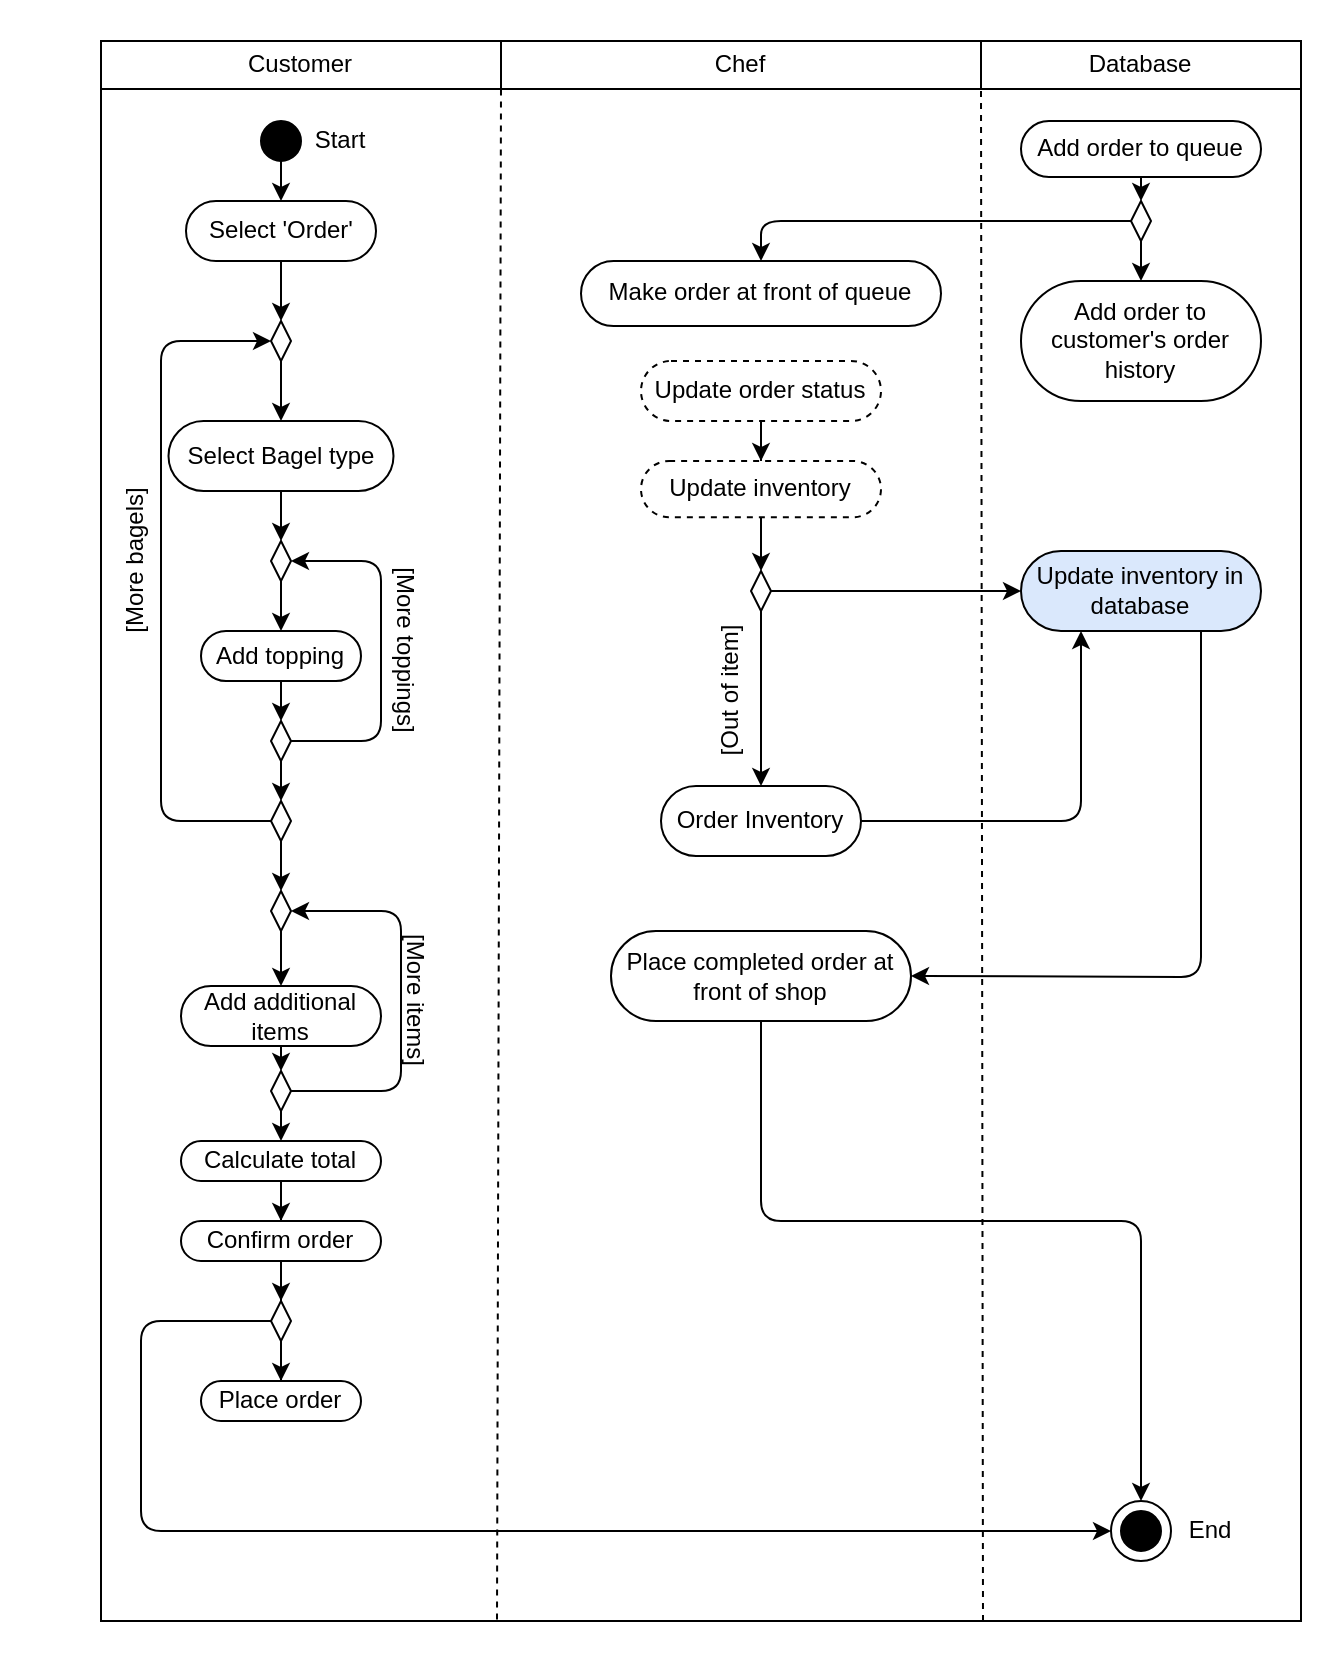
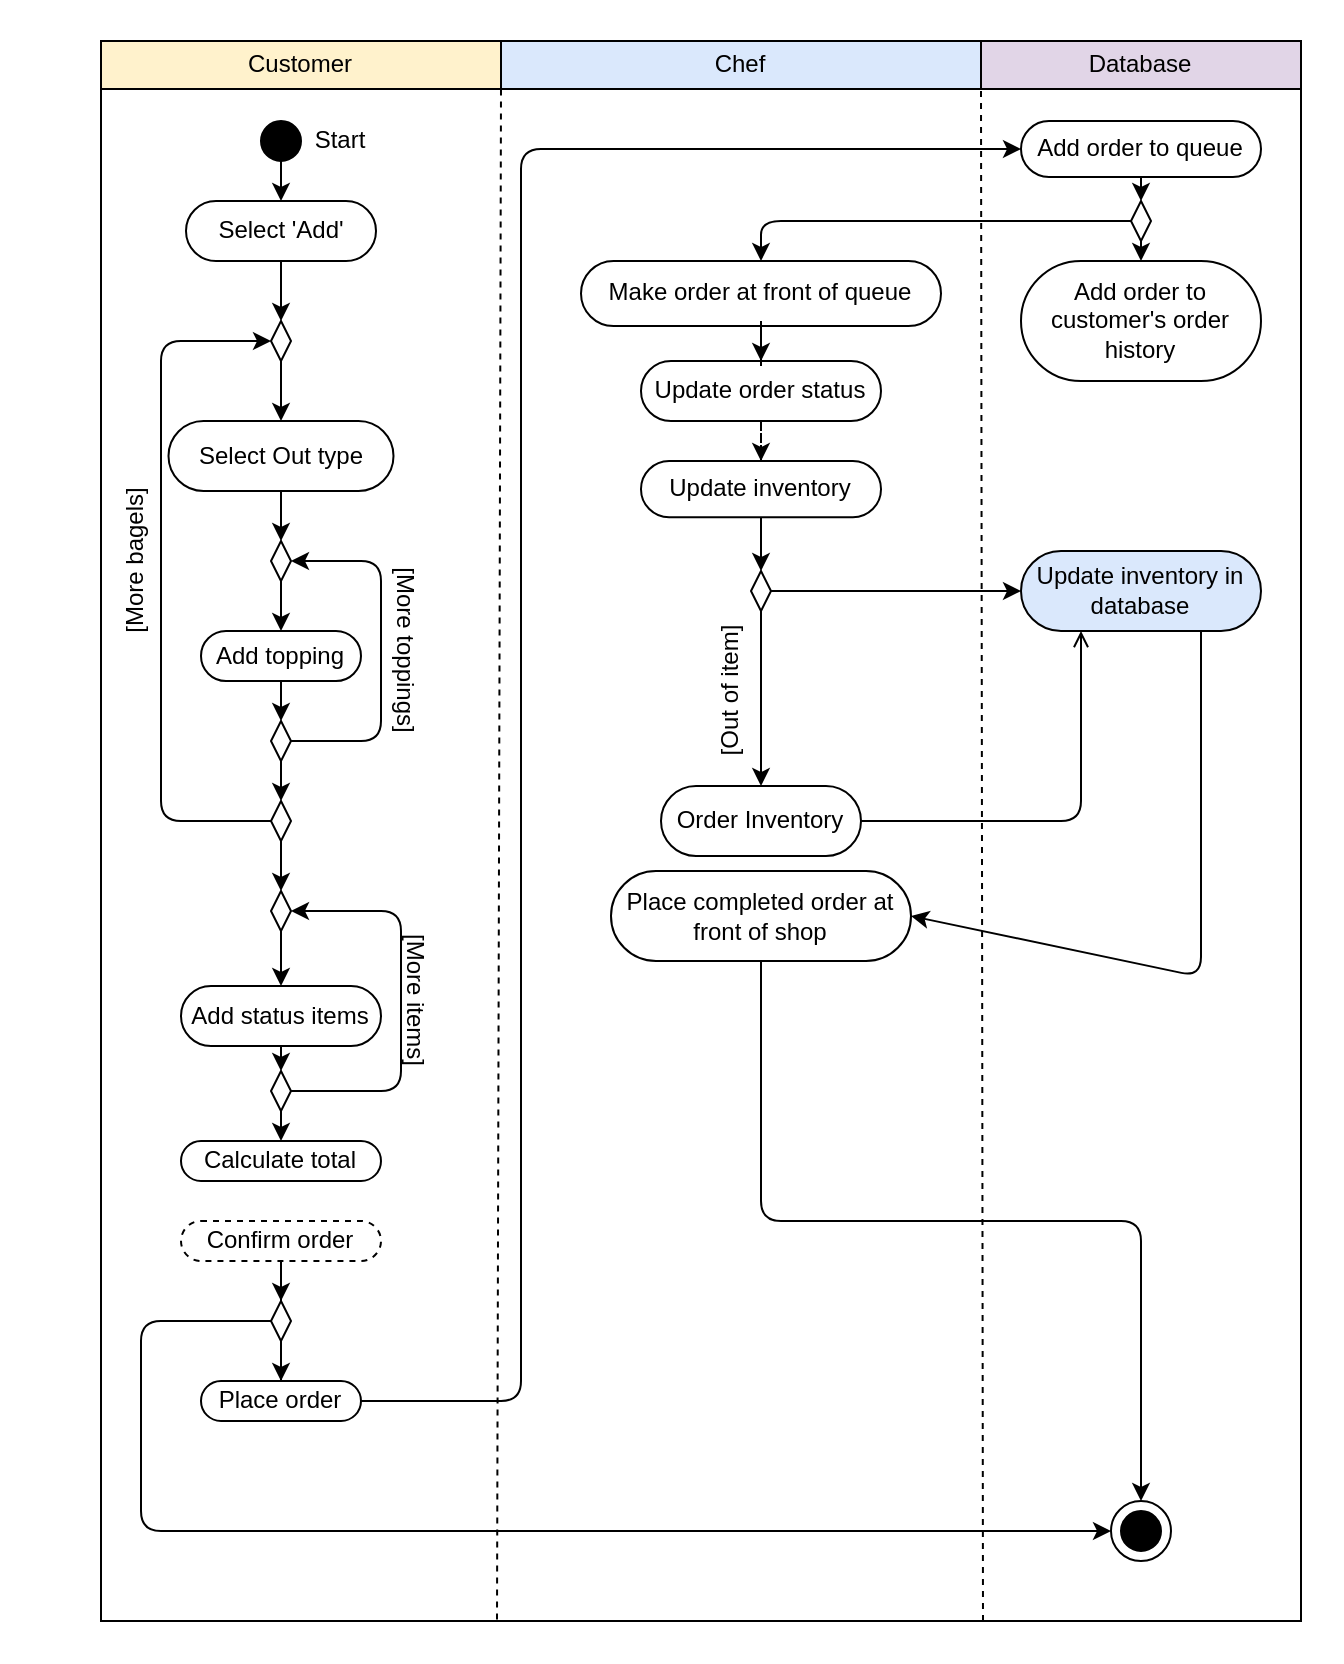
node "Customer": fillcolor #ffffff -> #fff2cc
node "Chef": fillcolor #ffffff -> #dae8fc
node "Database": fillcolor #ffffff -> #e1d5e7
node "Select 'Order'": label "Select 'Order'" -> "Select 'Add'"
node "Add order to customer's order history": moved (1141, 341) -> (1141, 321)
edge "Make order at front of queue" -> "Update order status": added
node "Update order status": style dashed -> solid
edge "Update order status" -> "Update inventory": style solid -> dashed
node "Select Bagel type": label "Select Bagel type" -> "Select Out type"
node "Update inventory": style dashed -> solid
edge "Place order" -> "Add order to queue": added
edge "Order Inventory" -> "Update inventory in database": arrowhead classic -> open
node "Place completed order at front of shop": moved (761, 976) -> (761, 916)
node "Add additional items": label "Add additional items" -> "Add status items"
edge "Calculate total" -> "Confirm order": removed
node "Confirm order": style solid -> dashed
node "End": removed
